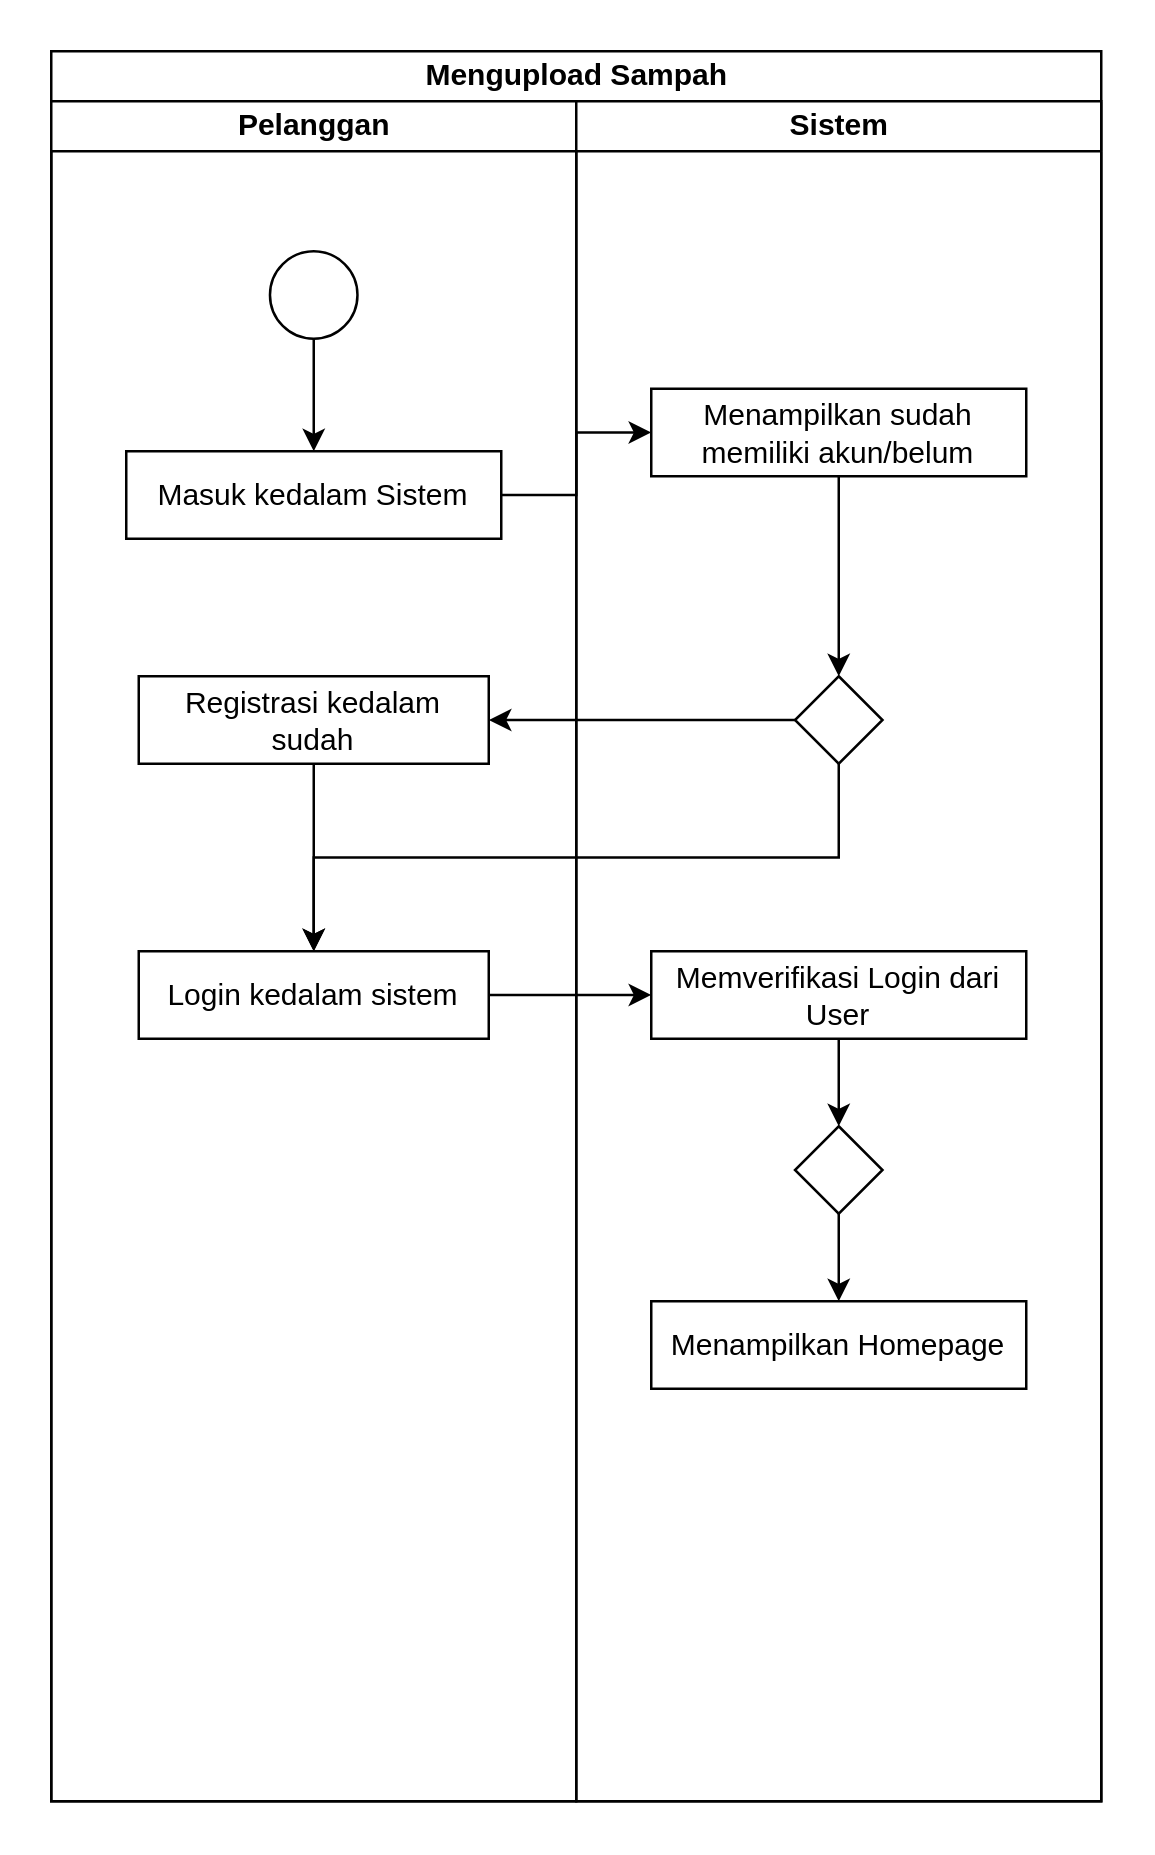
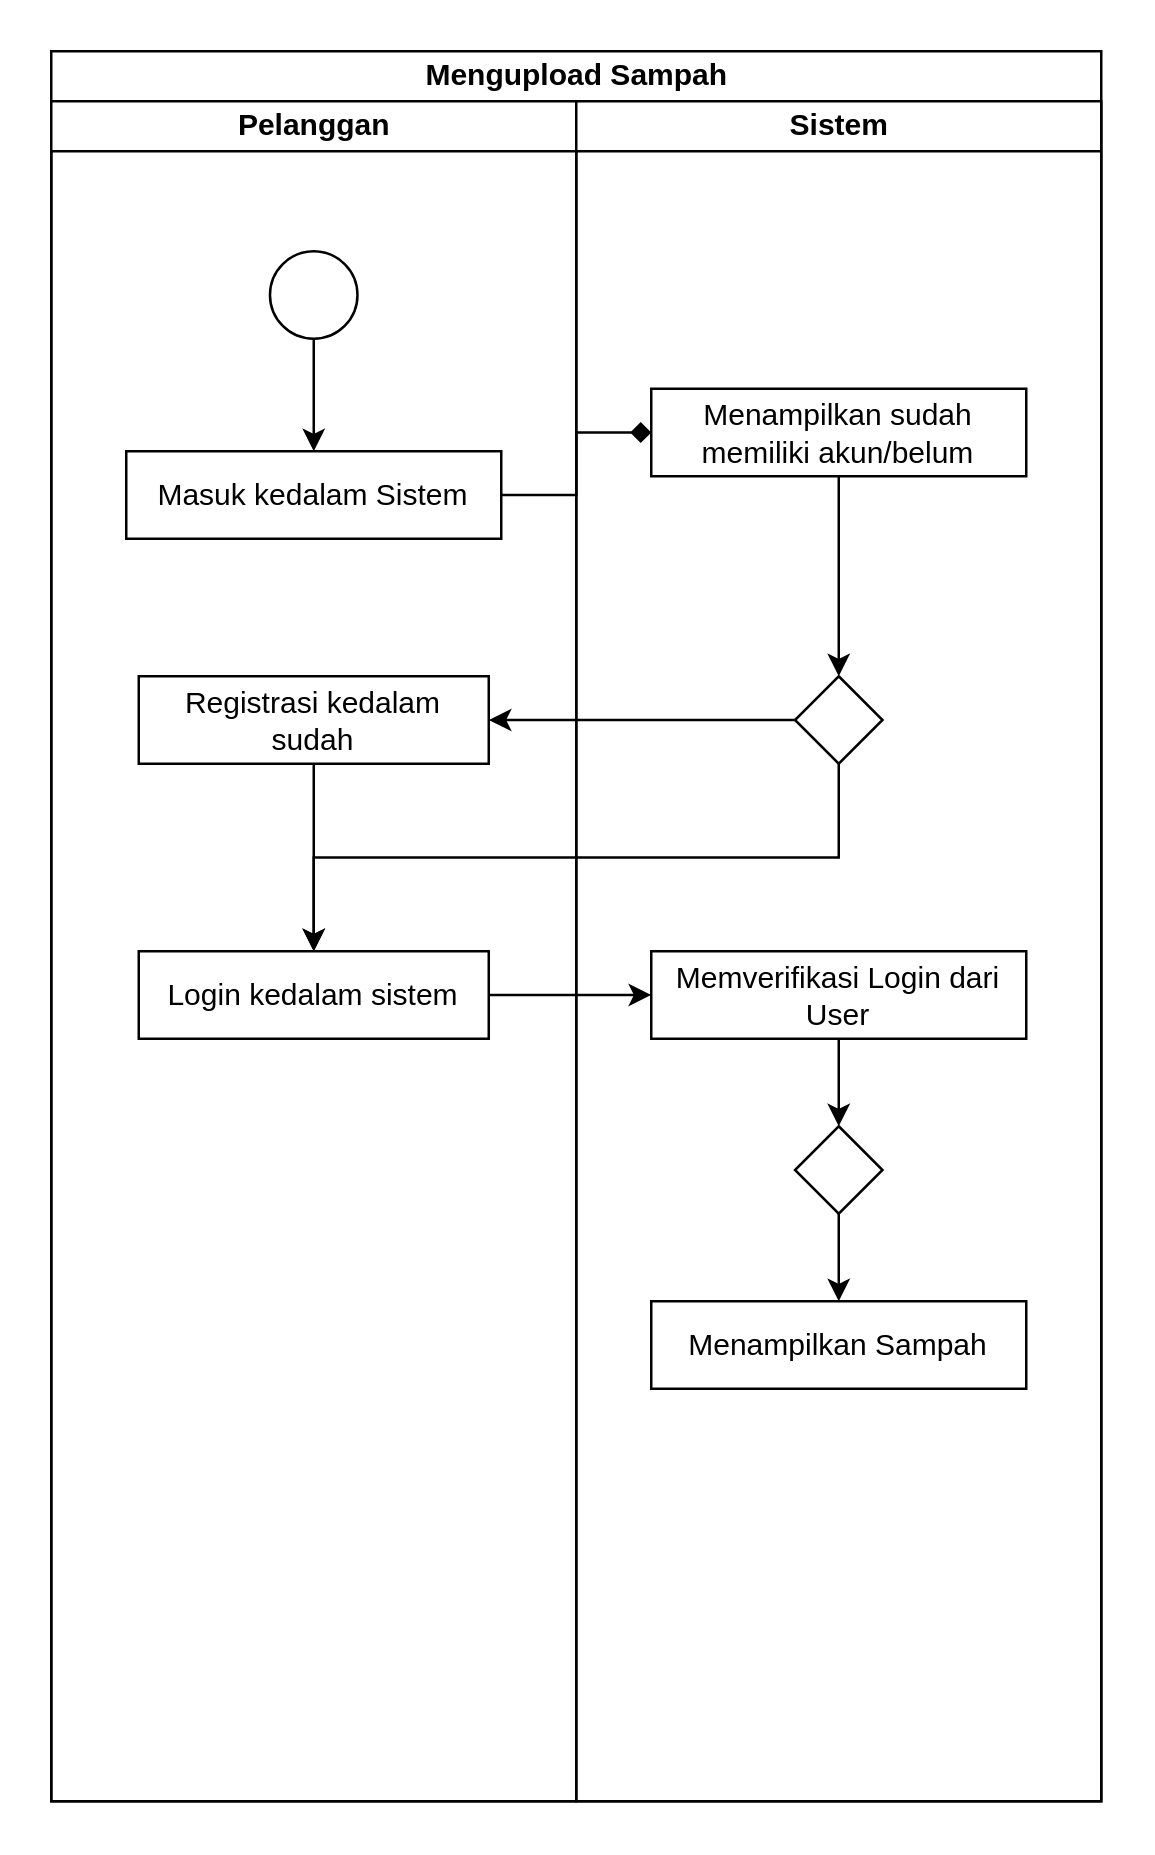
edge "Masuk kedalam Sistem" -> "Menampilkan sudah memiliki akun/belum": arrowhead classic -> diamond
node "Menampilkan Homepage": label "Menampilkan Homepage" -> "Menampilkan Sampah"
